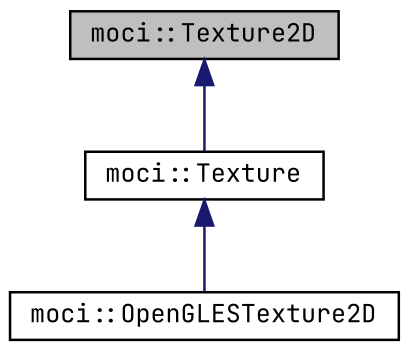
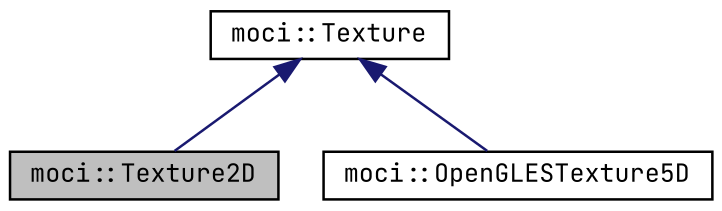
edge "moci::Texture" -> "moci::Texture2D": reversed
node "moci::OpenGLESTexture2D": label "moci::OpenGLESTexture2D" -> "moci::OpenGLESTexture5D"
